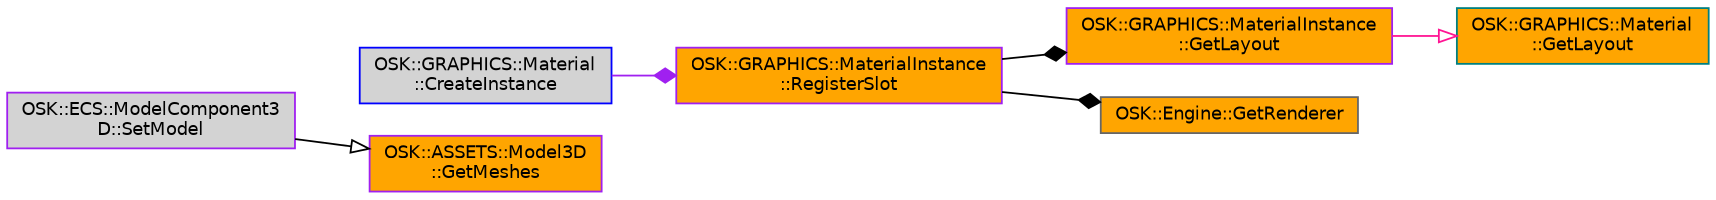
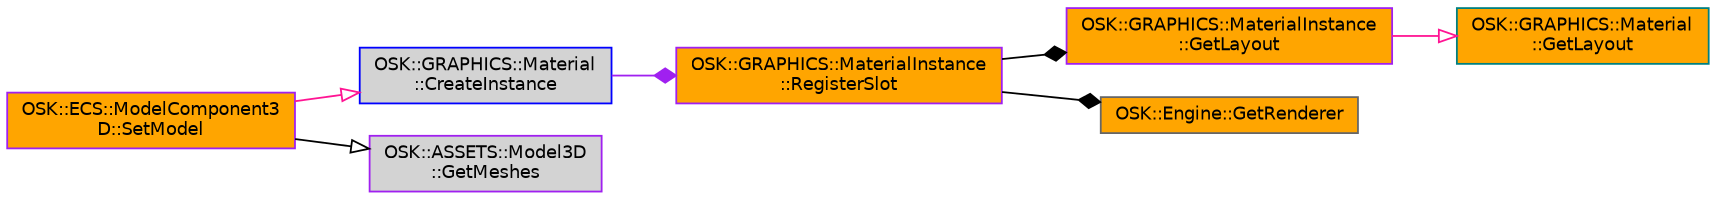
edge "OSK::ECS::ModelComponent3 D::SetModel" -> "OSK::GRAPHICS::Material ::CreateInstance": added
node "OSK::ECS::ModelComponent3 D::SetModel": fillcolor lightgrey -> orange
node "OSK::ASSETS::Model3D ::GetMeshes": fillcolor orange -> lightgrey
